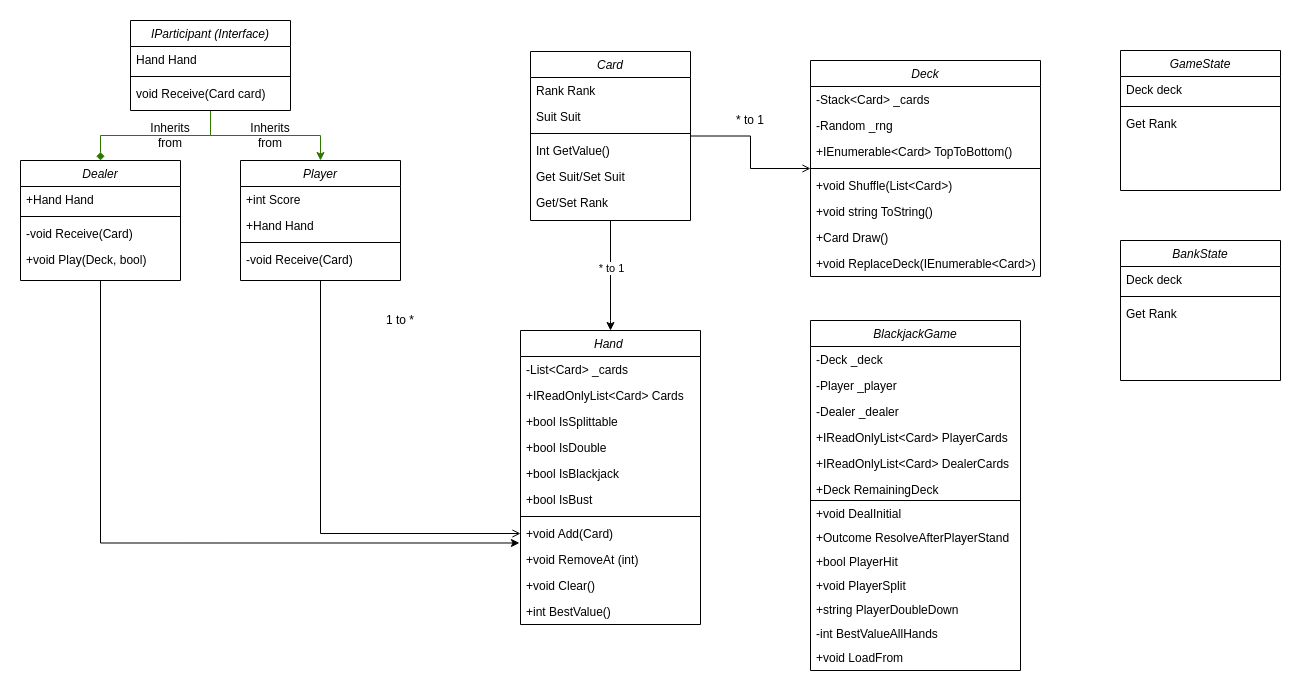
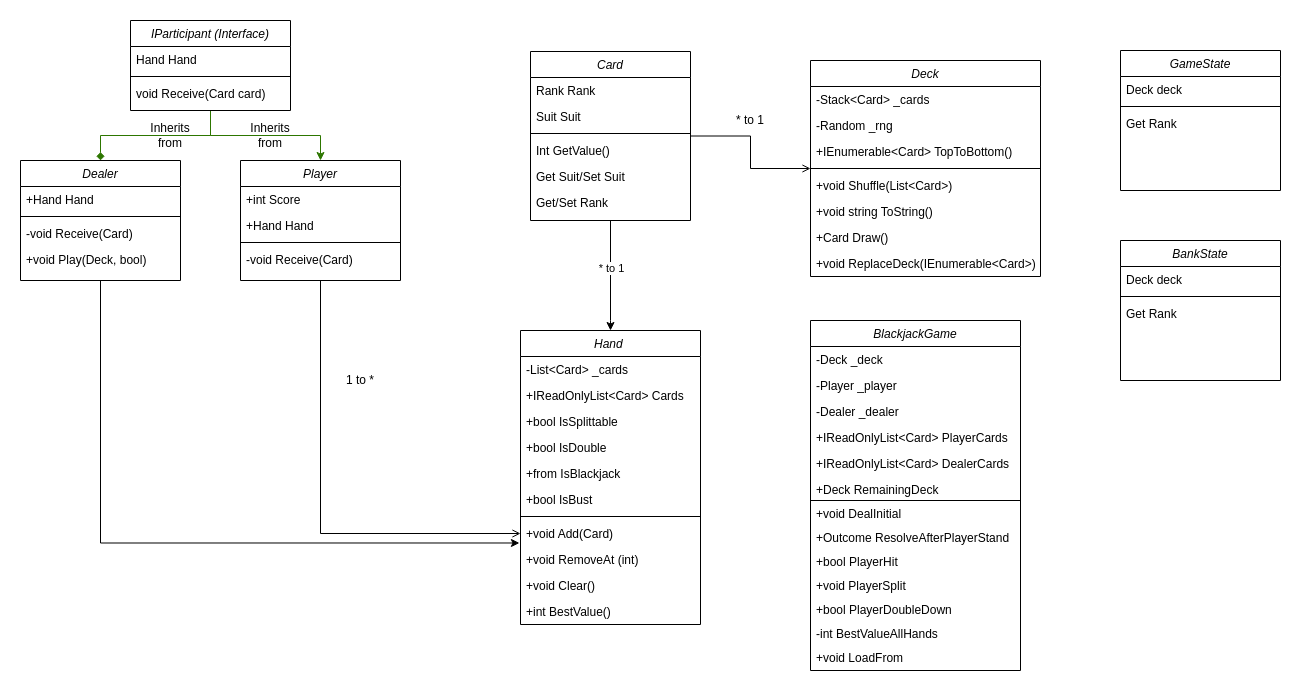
node "1 to *": moved (401, 321) -> (361, 381)
node "+bool IsBlackjack": label "+bool IsBlackjack" -> "+from IsBlackjack"
node "+string PlayerDoubleDown": label "+string PlayerDoubleDown" -> "+bool PlayerDoubleDown"
